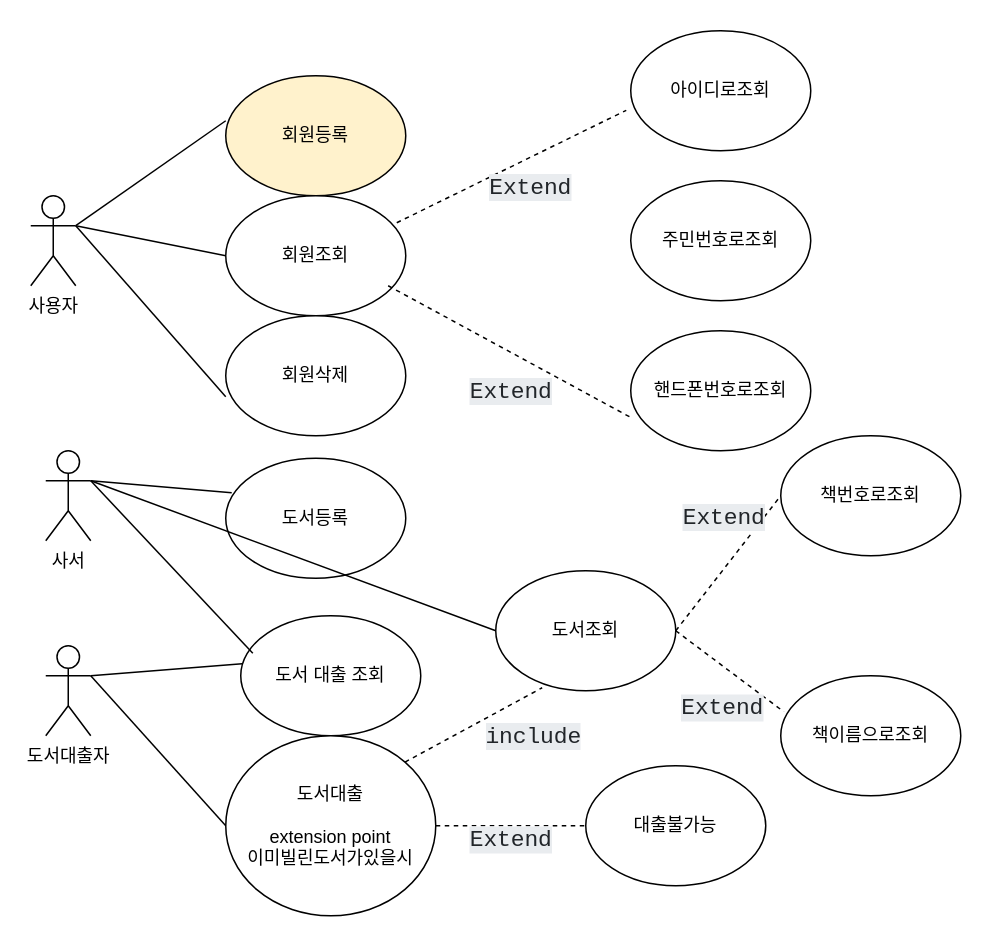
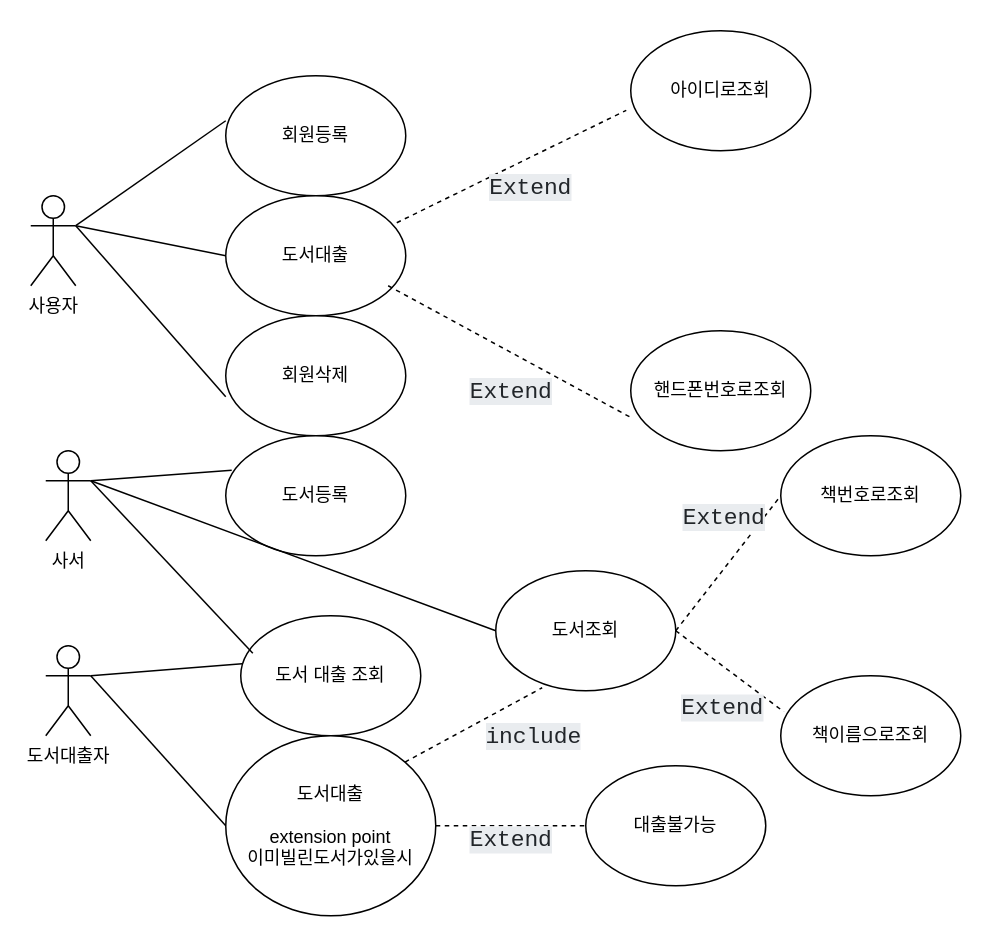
node "회원등록": fillcolor #fff2cc -> #ffffff
node "주민번호로조회": removed
node "회원조회": label "회원조회" -> "도서대출"
node "도서등록": moved (316, 518) -> (316, 496)
